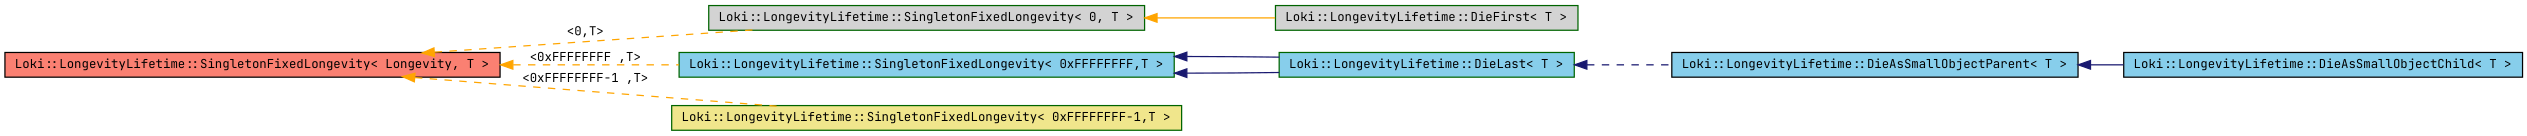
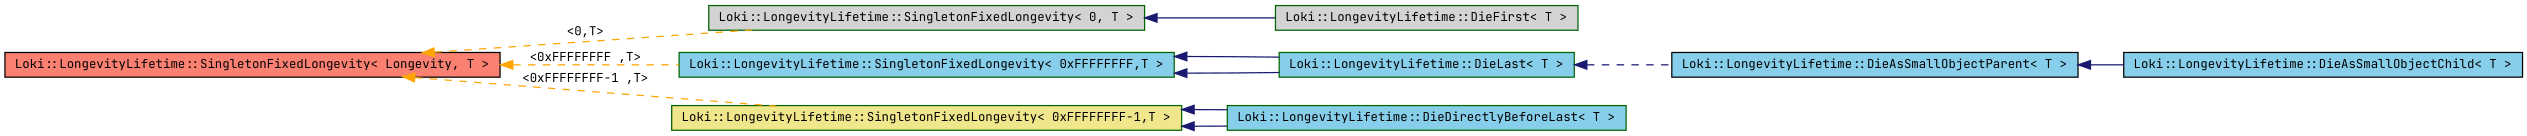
edge "Loki::LongevityLifetime::DieFirst< T >" -> "Loki::LongevityLifetime::SingletonFixedLongevity< 0, T >": color orange -> midnightblue
node "Loki::LongevityLifetime::DieDirectlyBeforeLast< T >": added
